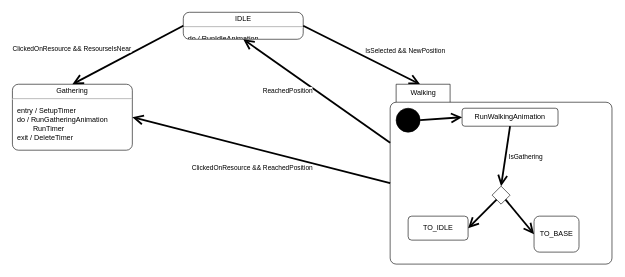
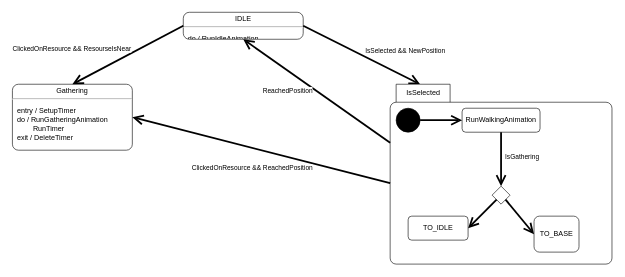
node "Walking": label "Walking" -> "IsSelected"
node "RunWalkingAnimation": size 96x18 -> 78x24
